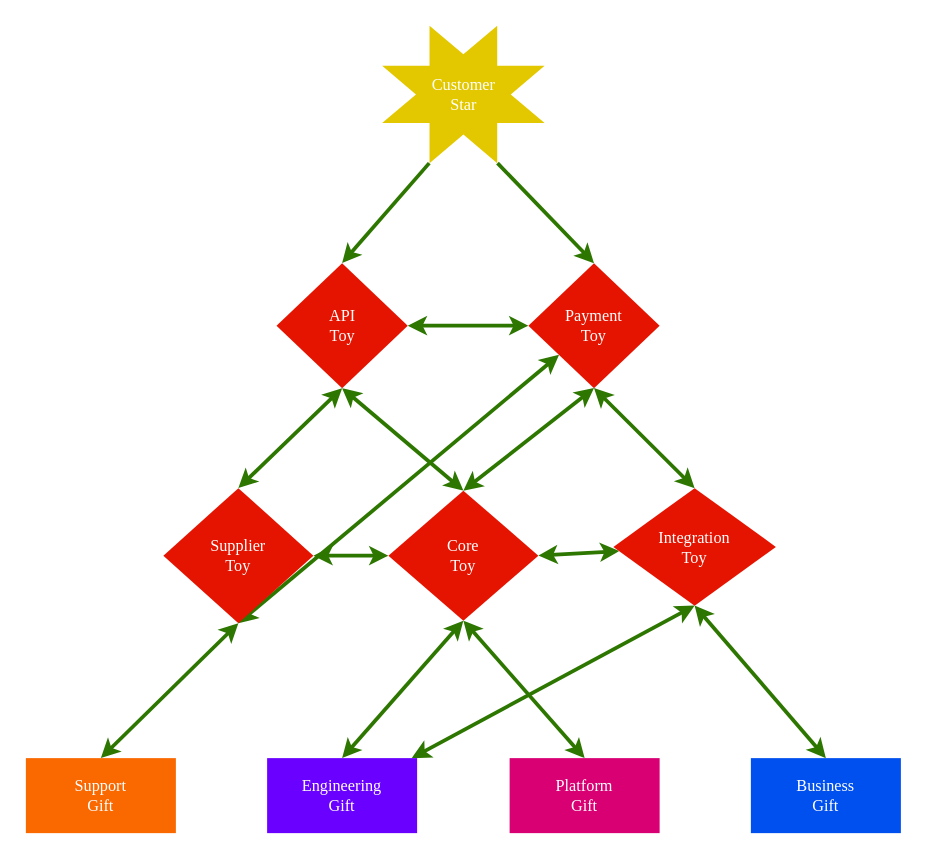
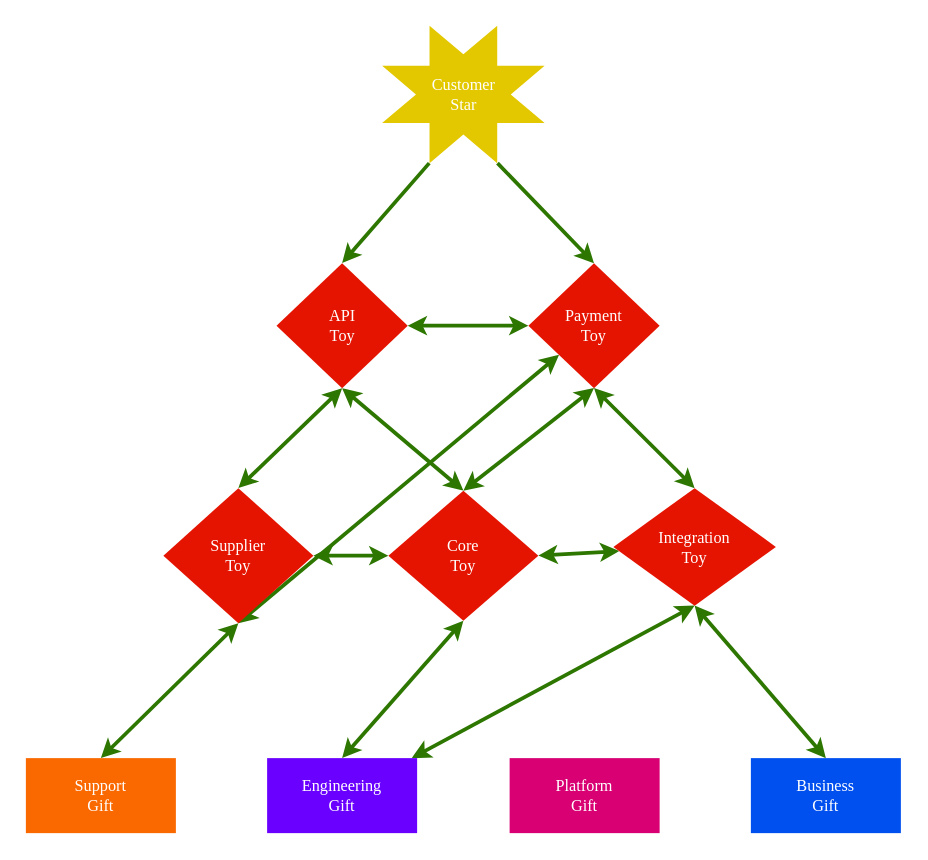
edge "CoreToy" -- "PlatformGift": removed
